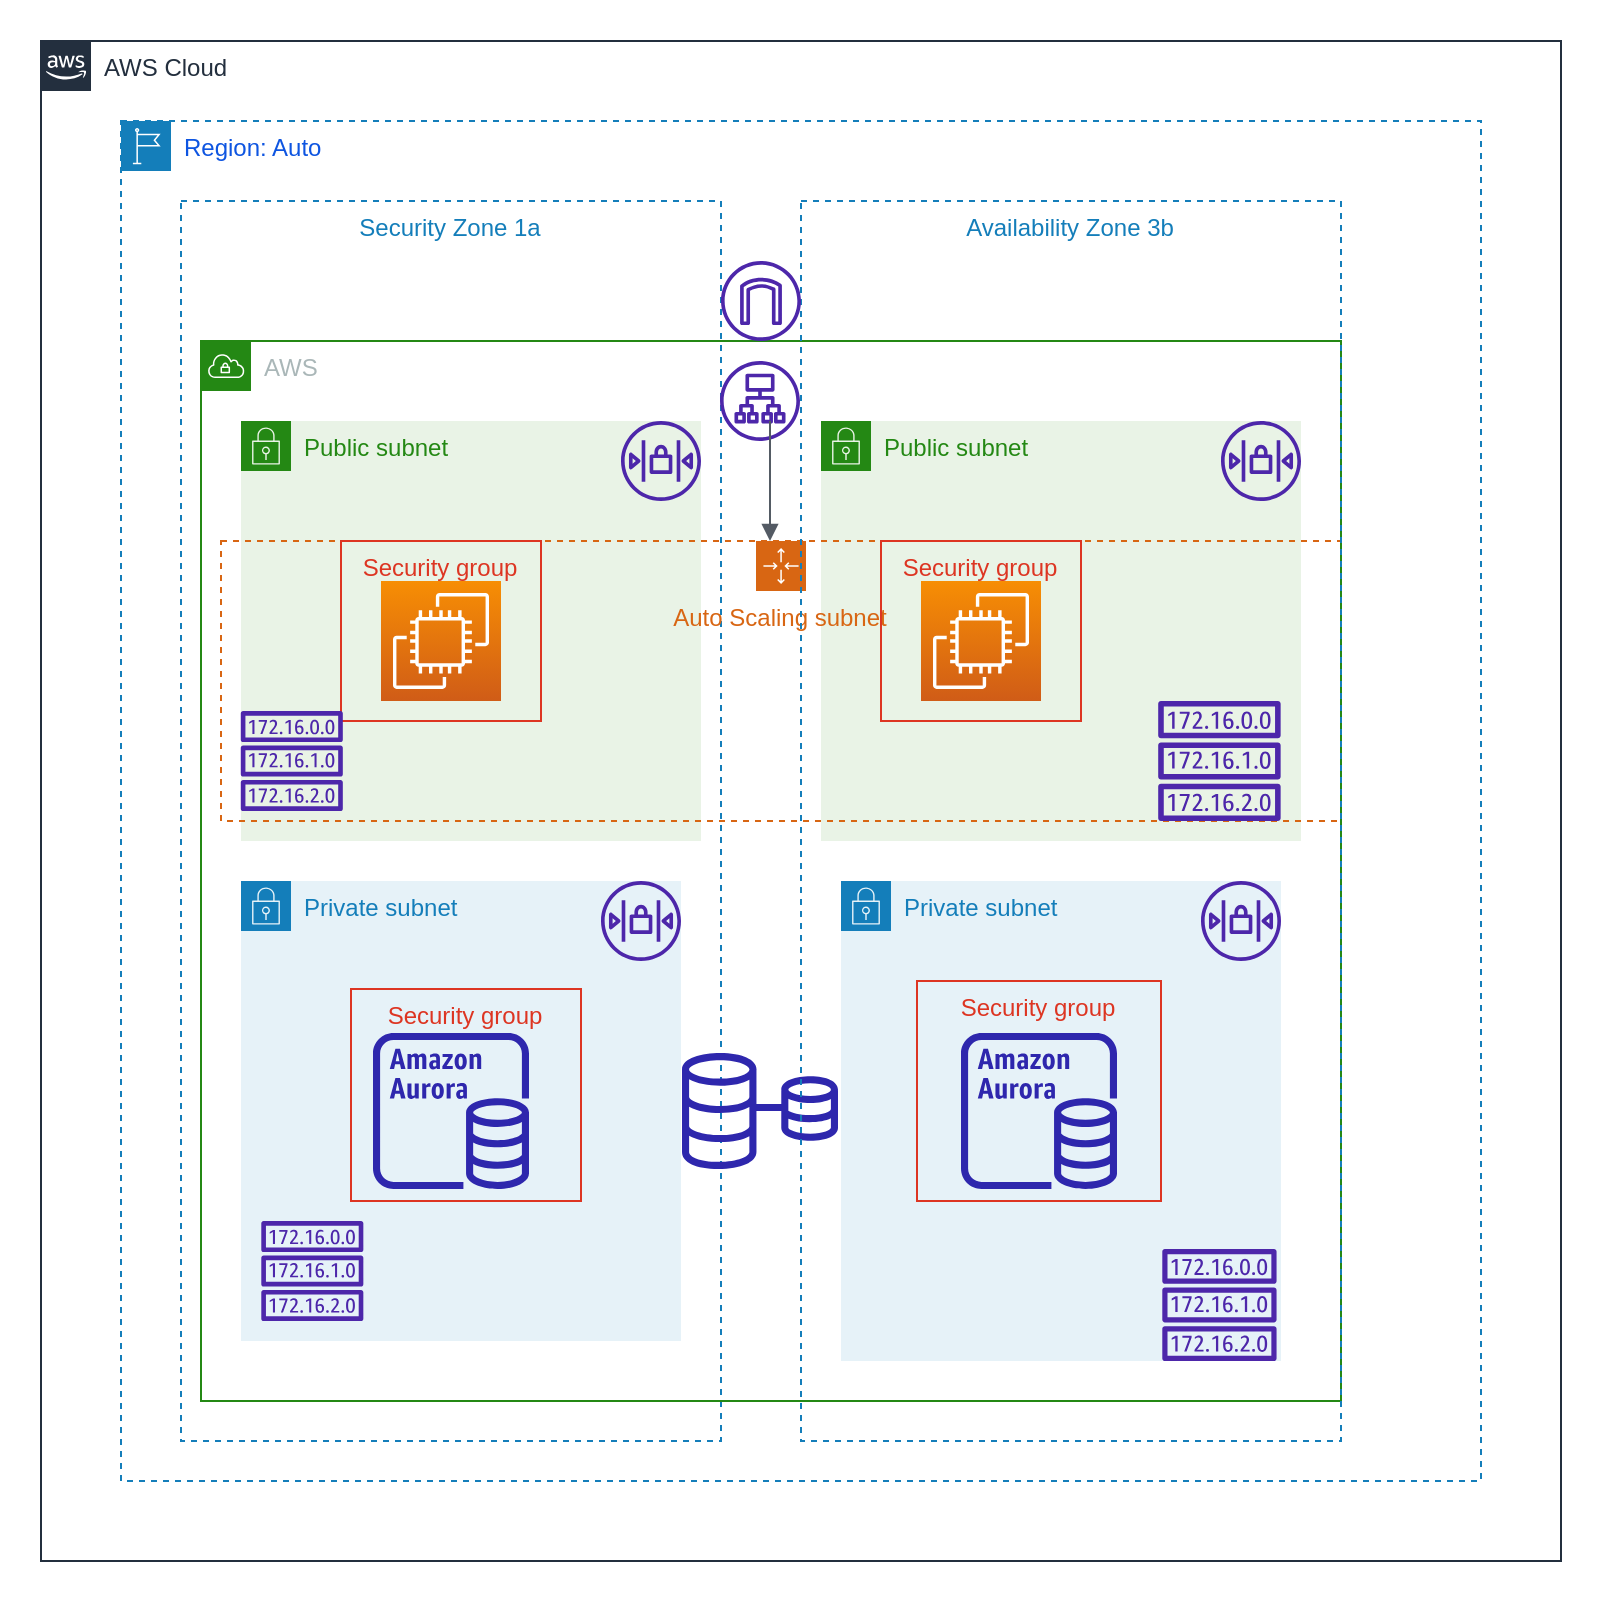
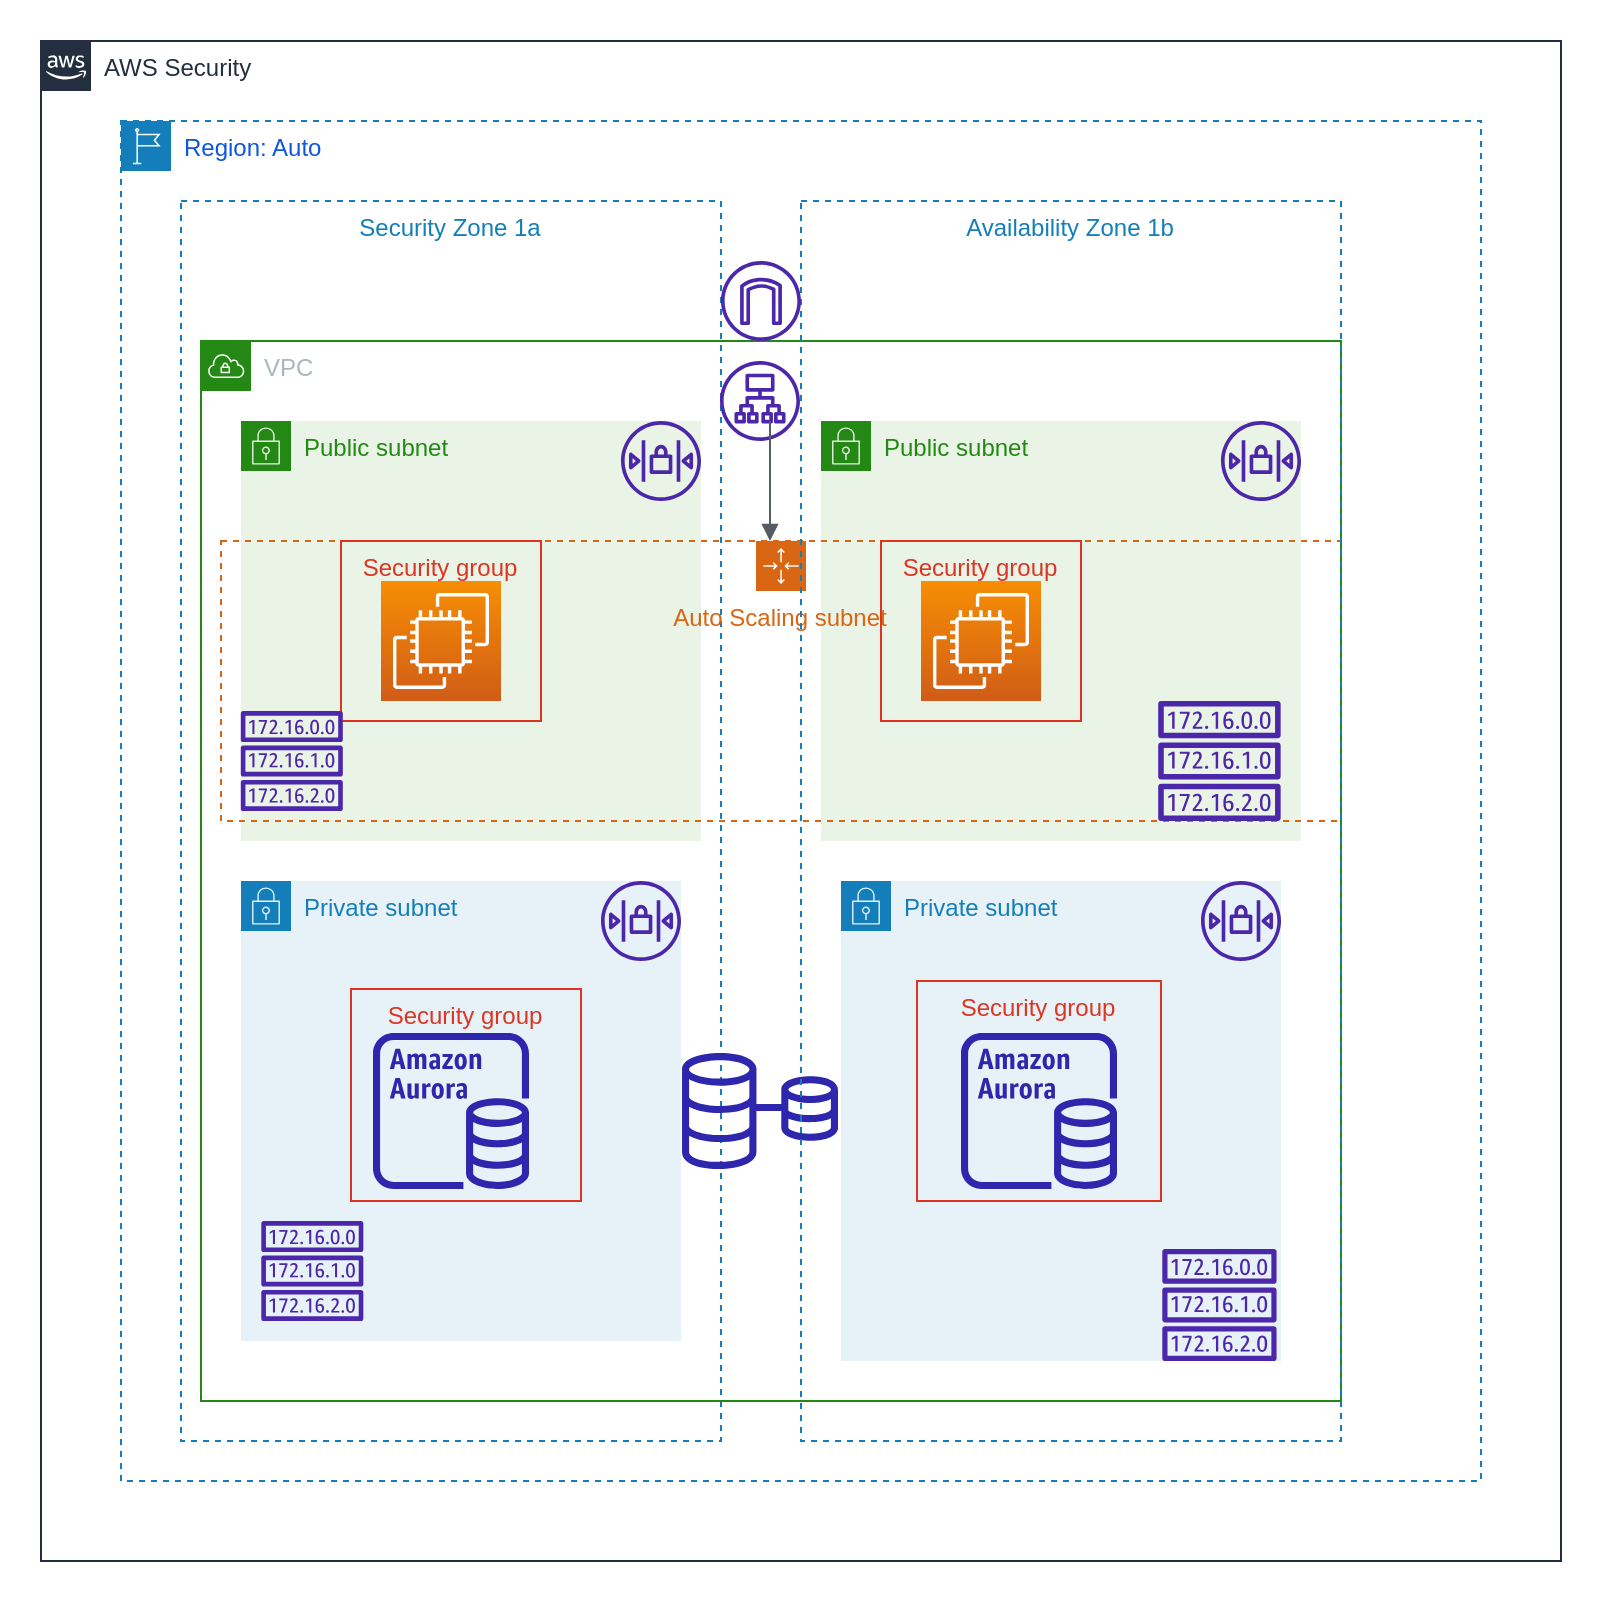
node "AWS Cloud": label "AWS Cloud" -> "AWS Security"
node "Availability Zone 3b": label "Availability Zone 3b" -> "Availability Zone 1b"
node "AWS": label "AWS" -> "VPC"
